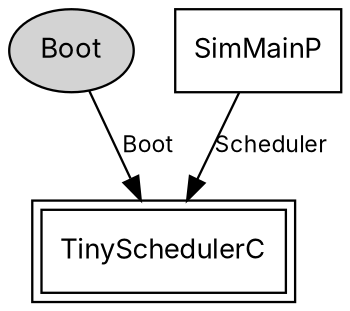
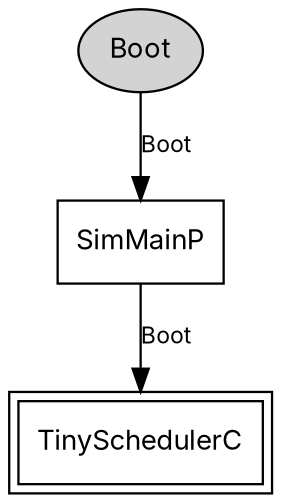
edge "Boot" -> "TinySchedulerC": now "Boot" -> "SimMainP"
edge "SimMainP" -> "TinySchedulerC": label "Scheduler" -> "Boot"
